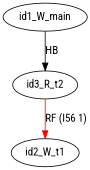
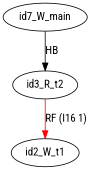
node "id1_W_main": label "id1_W_main" -> "id7_W_main"
edge "id3_R_t2" -> "id2_W_t1": label "RF (I56 1)" -> "RF (I16 1)"
